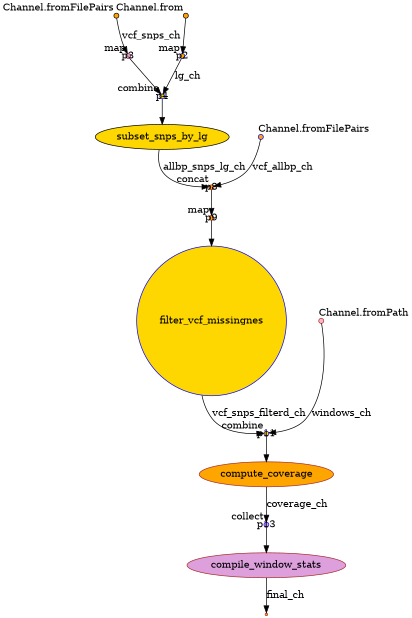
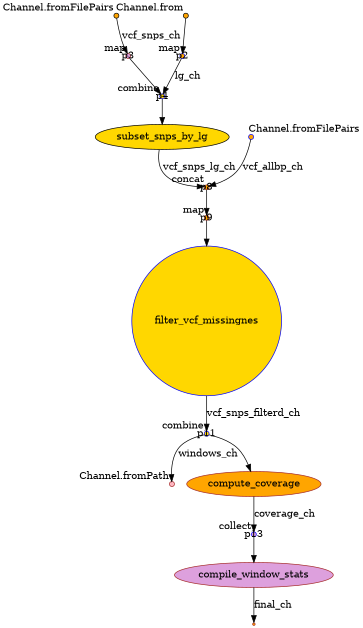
edge "subset_snps_by_lg" -> "p8 concat": label "allbp_snps_lg_ch" -> "vcf_snps_lg_ch"
edge "Channel.fromPath" -> "p11 combine": reversed
